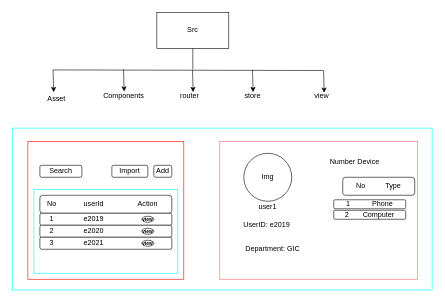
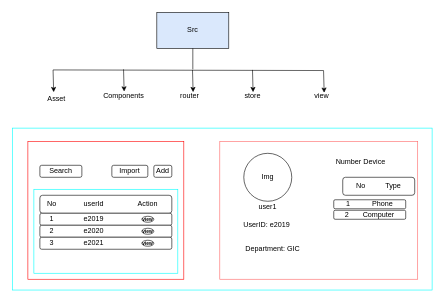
node "Src": fillcolor #ffffff -> #dae8fc
node "Number Device": moved (355, 162) -> (361, 162)
